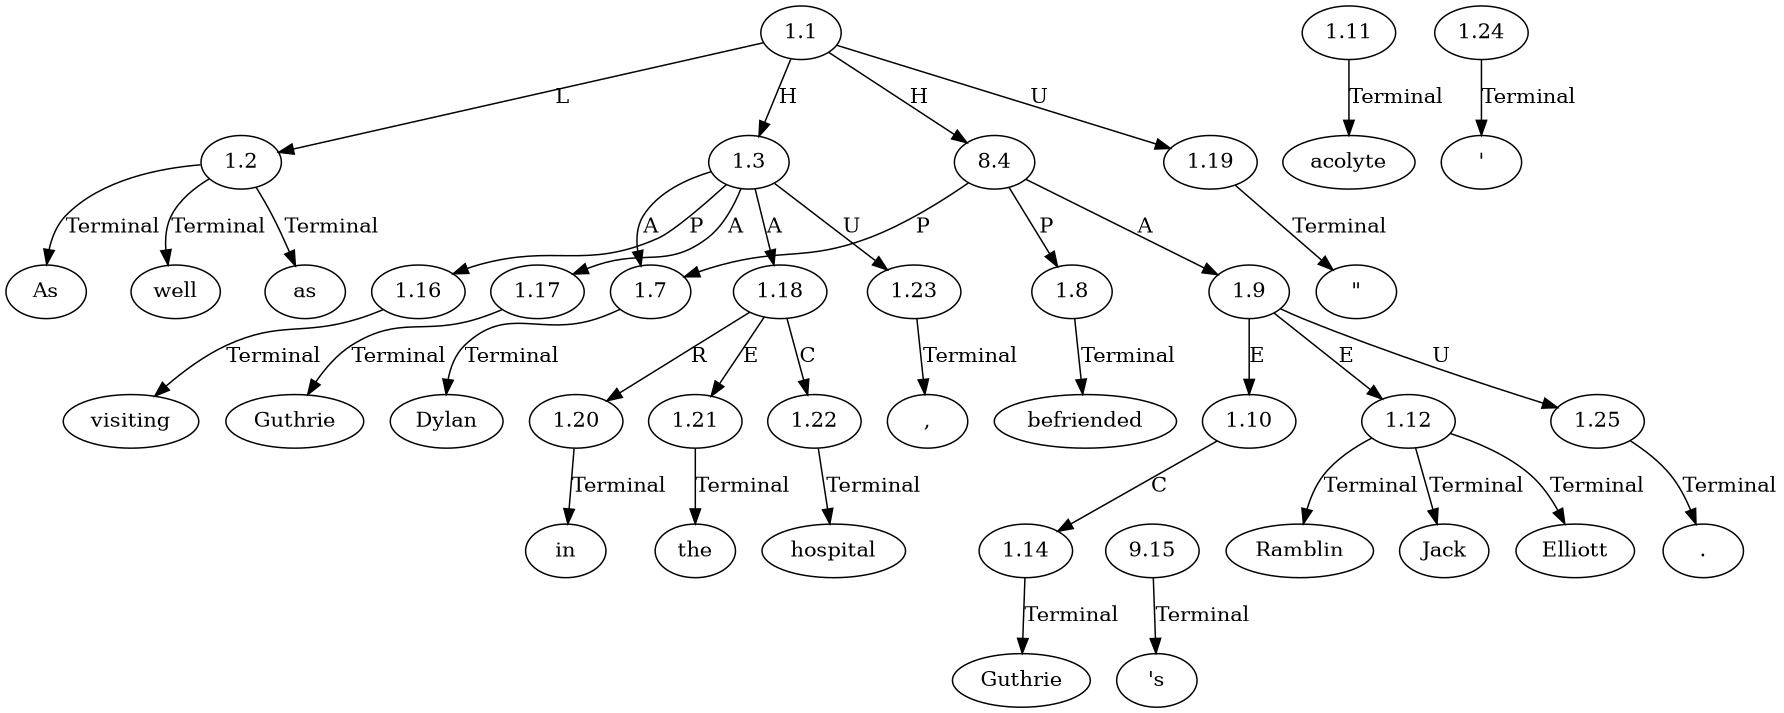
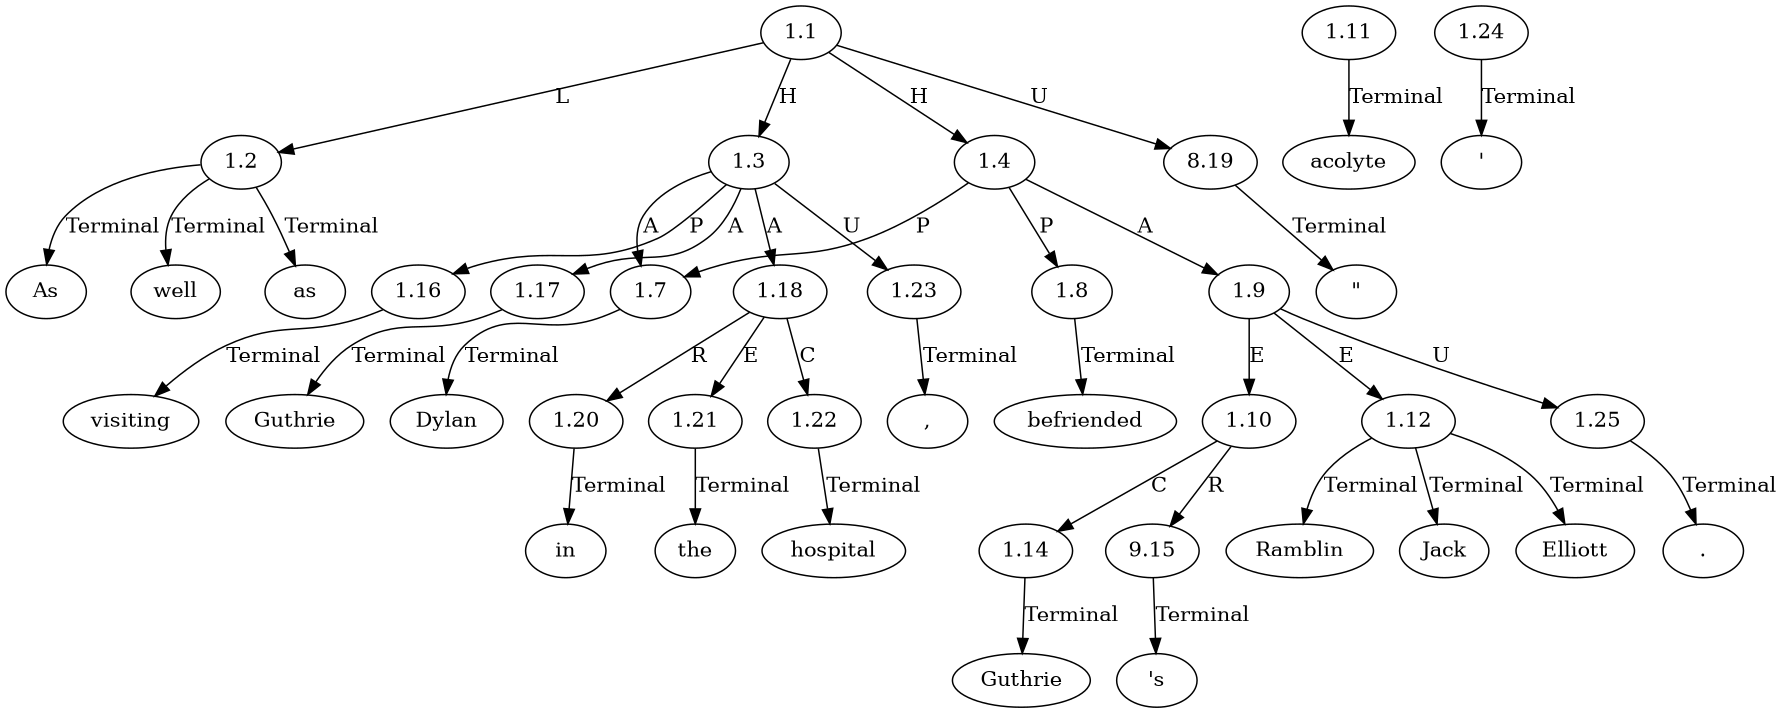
node "8.4": label "8.4" -> "1.4"
node "1.19": label "1.19" -> "8.19"
edge "1.10" -> "9.15": added, label "R"
